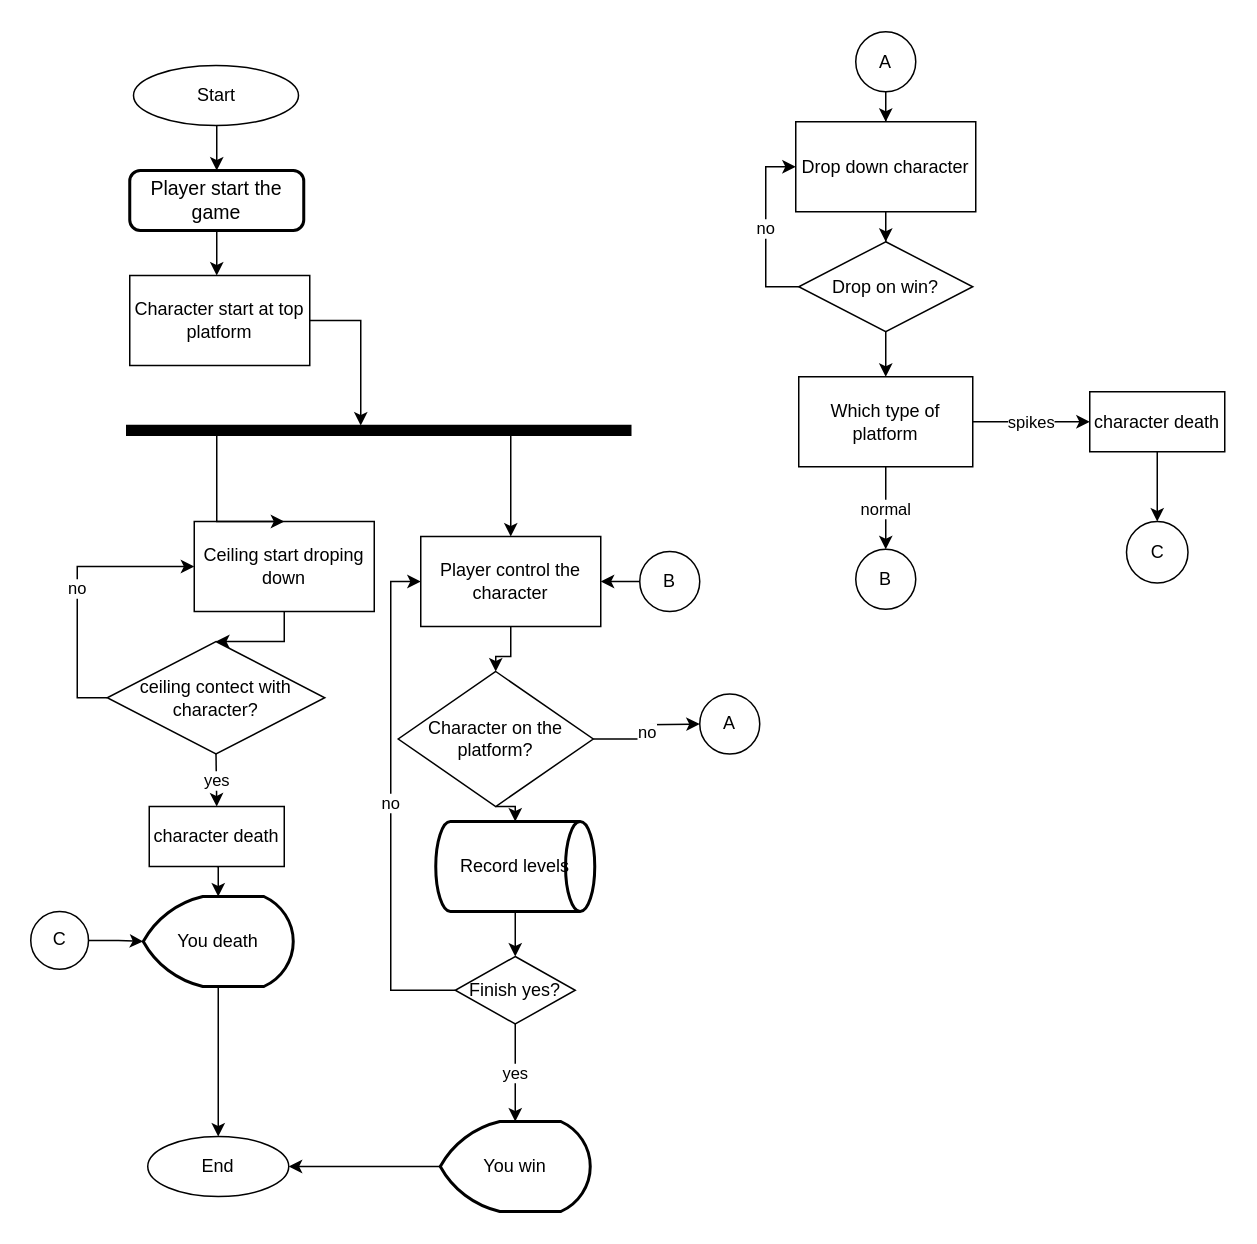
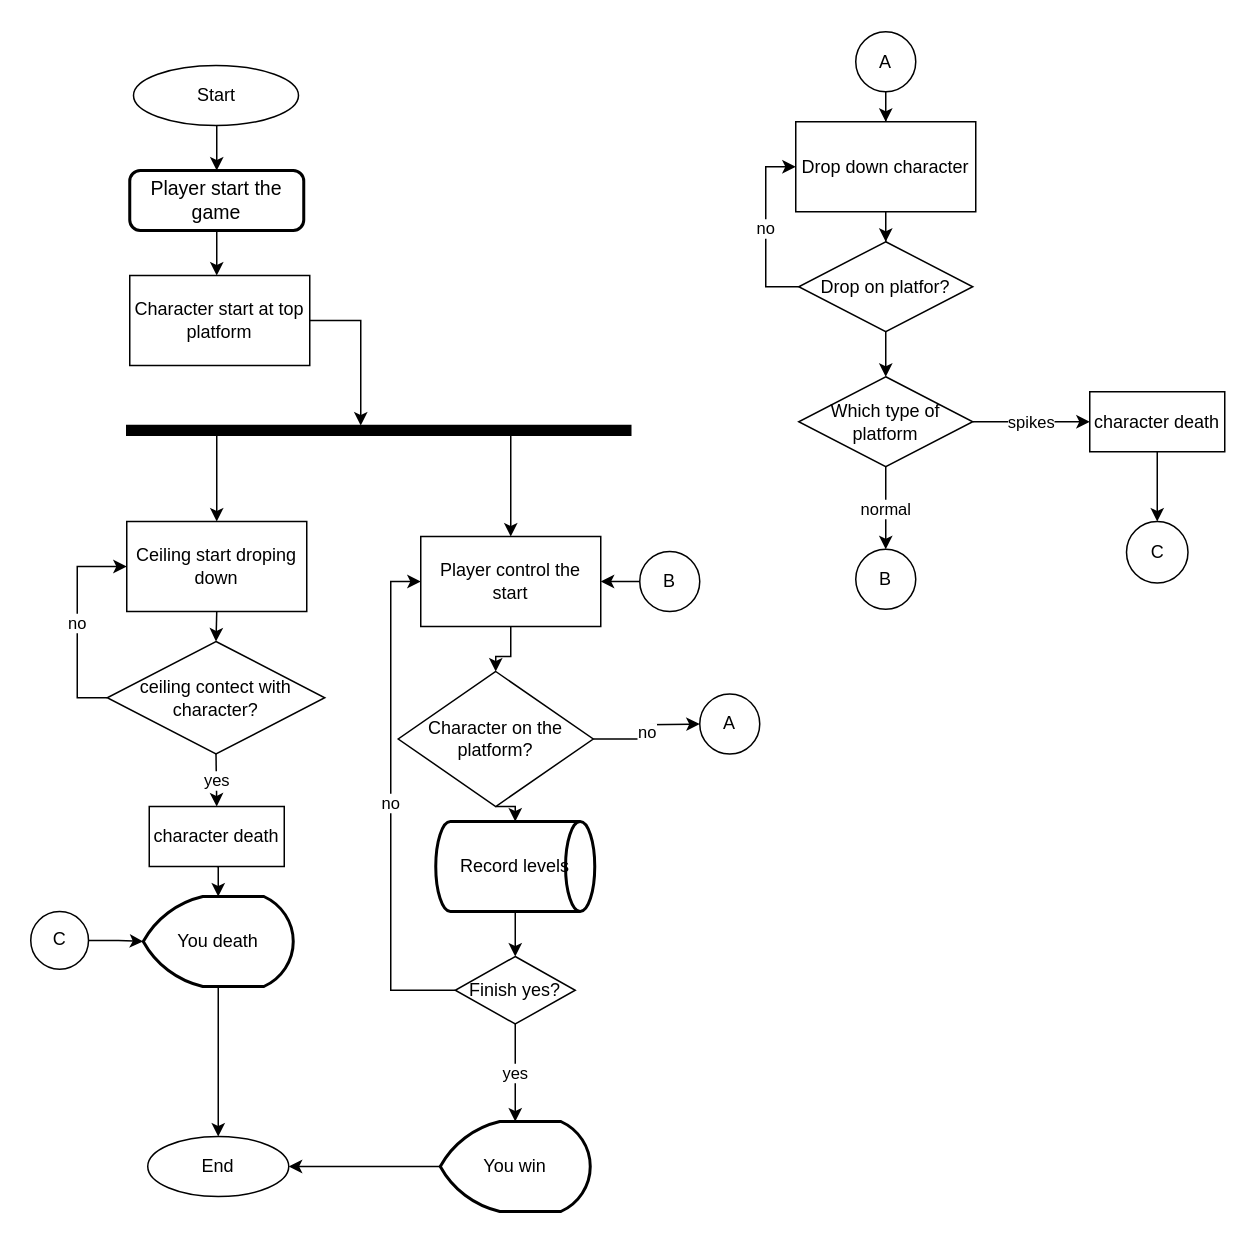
node "Drop on win?": label "Drop on win?" -> "Drop on platfor?"
node "Which type of platform": shape rectangle -> diamond
node "Ceiling start droping down": moved (284, 566) -> (217, 566)
node "Player control the character": label "Player control the character" -> "Player control the start"
